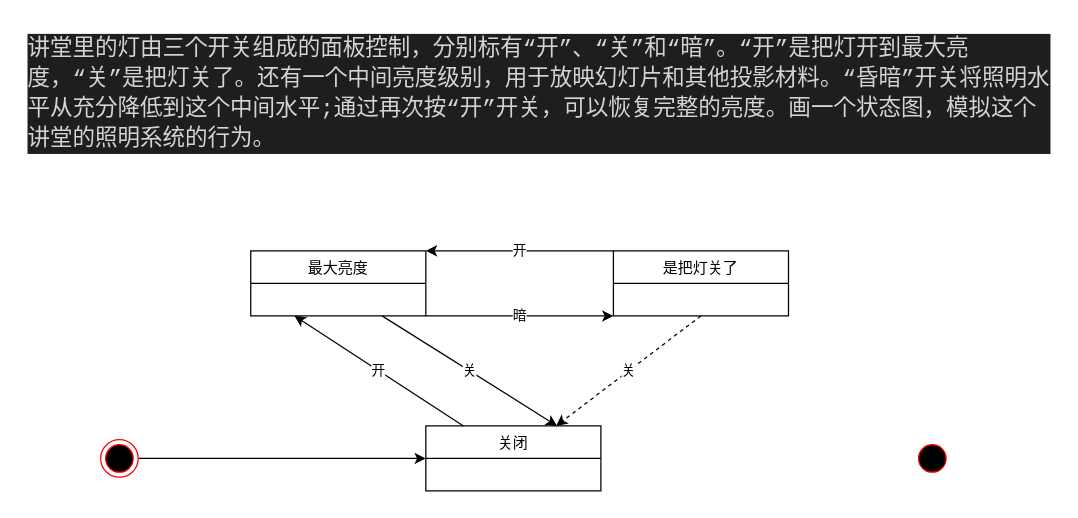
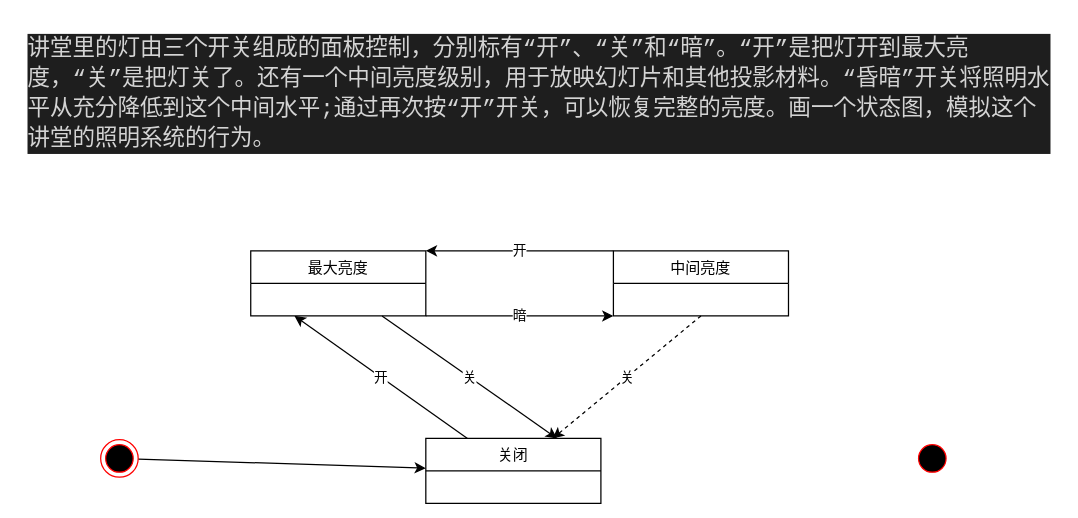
node "是把灯关了": label "是把灯关了" -> "中间亮度"
node "关闭": moved (513, 458) -> (513, 471)
